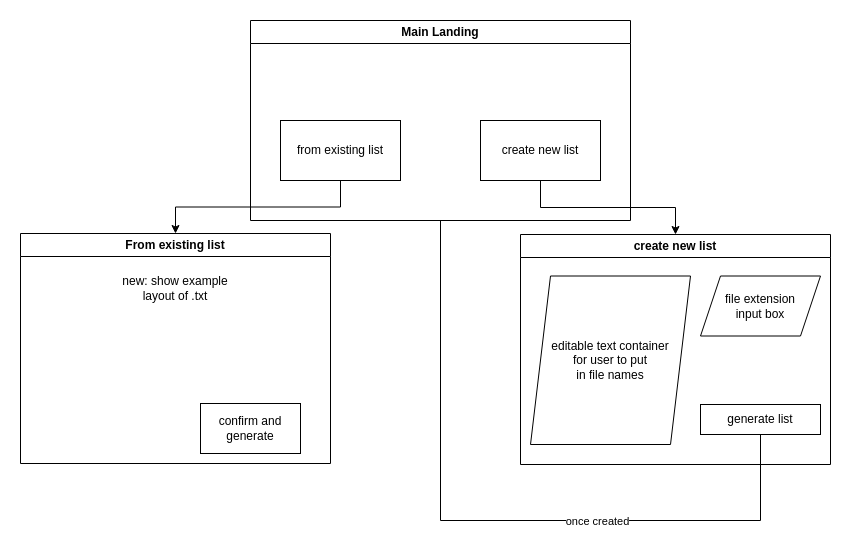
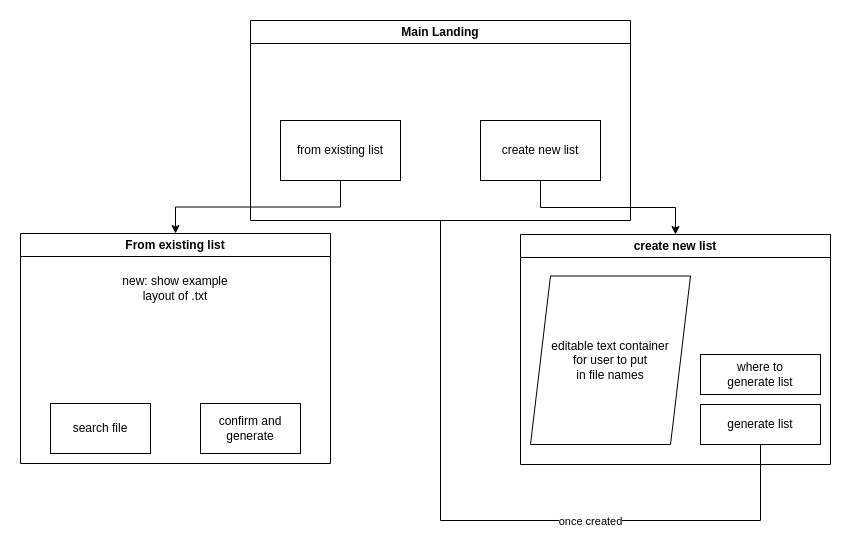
node "file extension input box": removed
node "where to generate list": added
node "generate list": size 120x30 -> 120x40
node "search file": added
